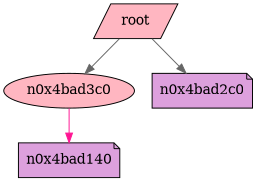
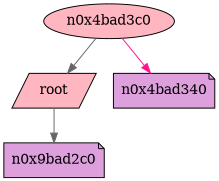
edge "root" -> "n0x4bad3c0": reversed
node "n0x4bad2c0": label "n0x4bad2c0" -> "n0x9bad2c0"
node "n0x4bad140": label "n0x4bad140" -> "n0x4bad340"
